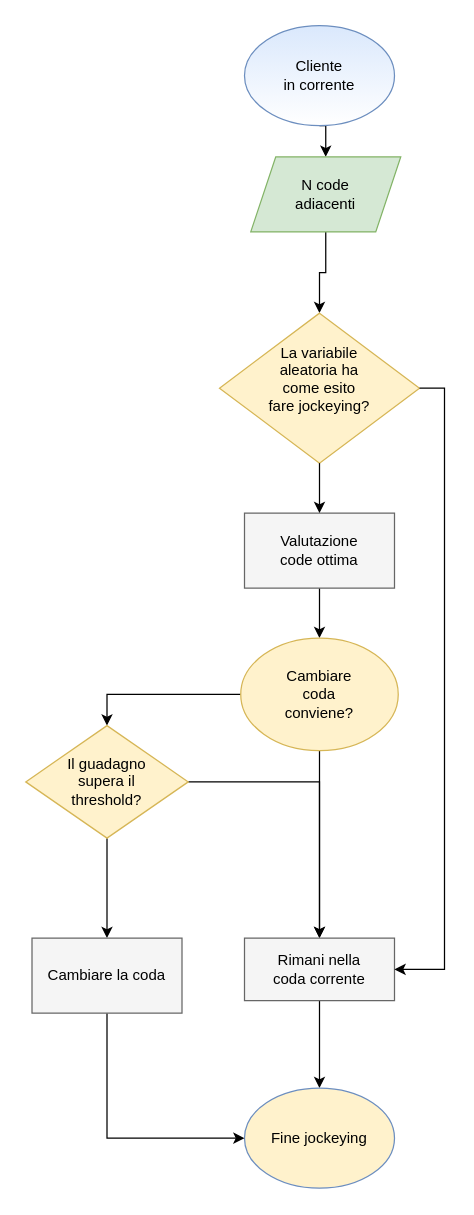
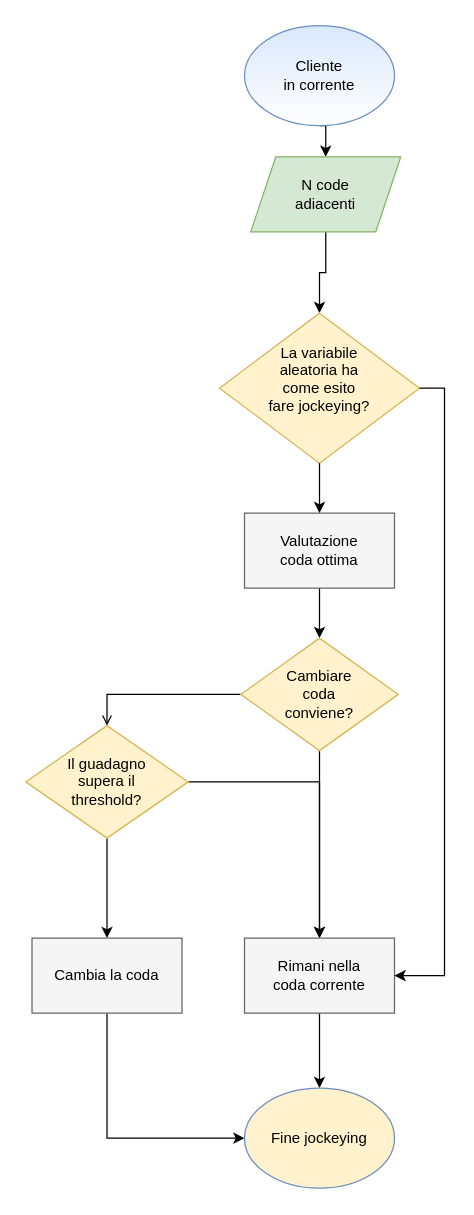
node "Valutazione code ottima": label "Valutazione code ottima" -> "Valutazione coda ottima"
node "Cambiare coda conviene?": shape ellipse -> diamond
edge "Cambiare coda conviene?" -> "Il guadagno supera il threshold?": arrowhead classic -> open
node "Rimani nella coda corrente": size 150x63 -> 150x75
node "Cambiare la coda": label "Cambiare la coda" -> "Cambia la coda"
